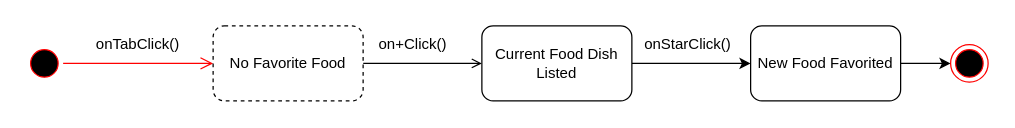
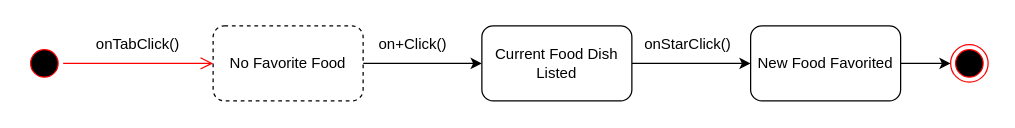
edge "No Favorite Food" -> "Current Food Dish Listed": arrowhead open -> classic
